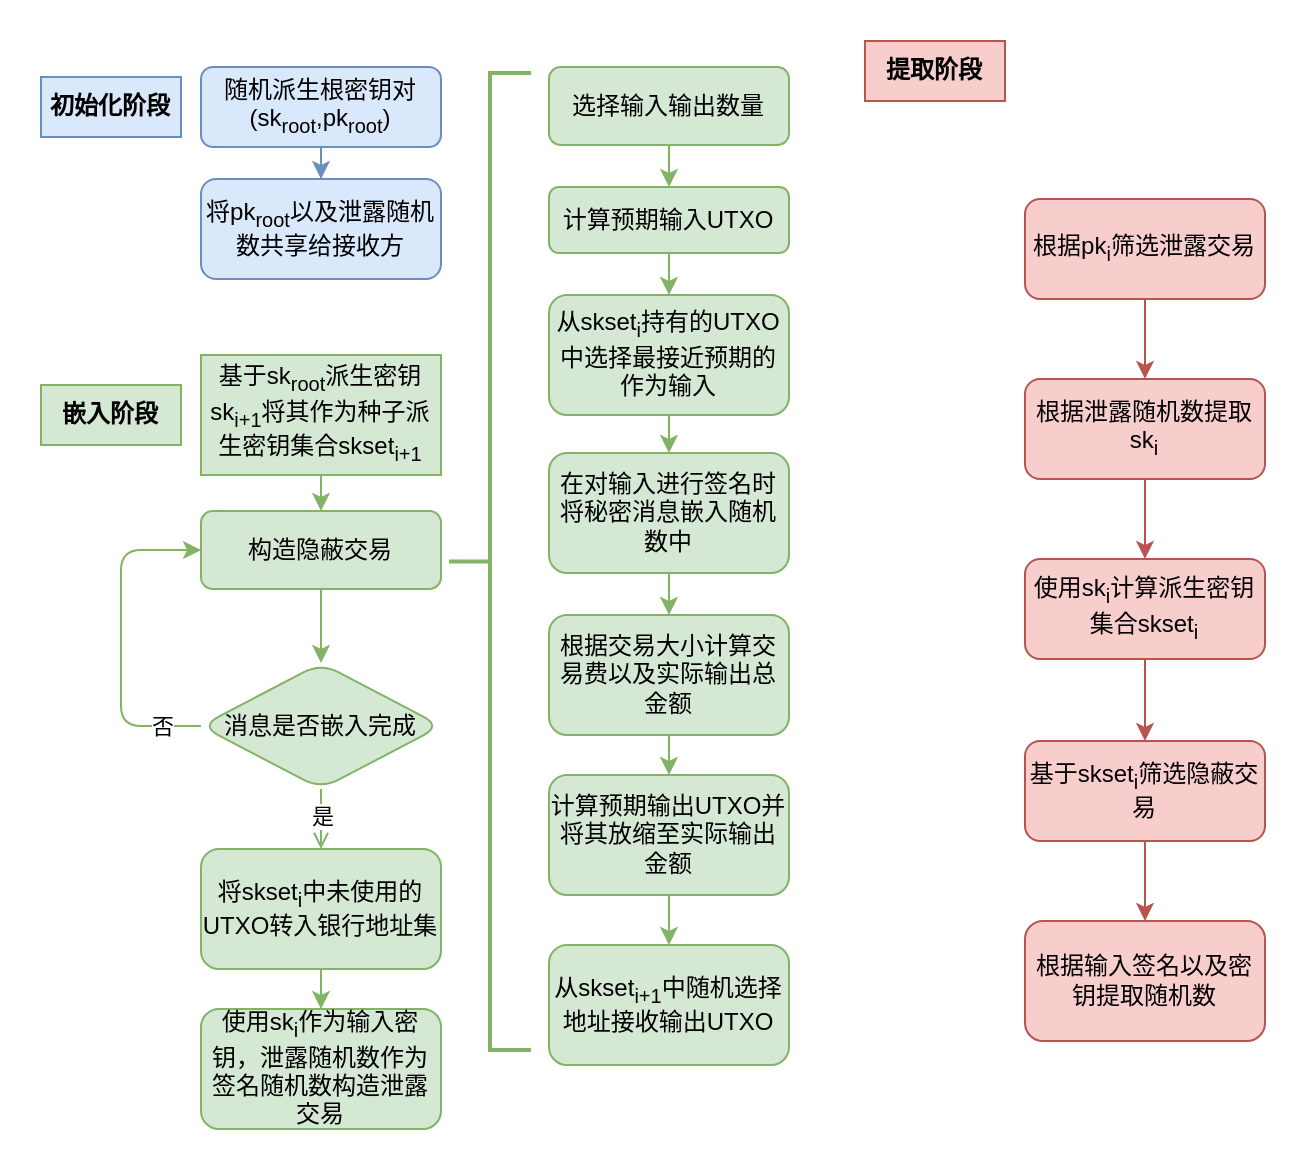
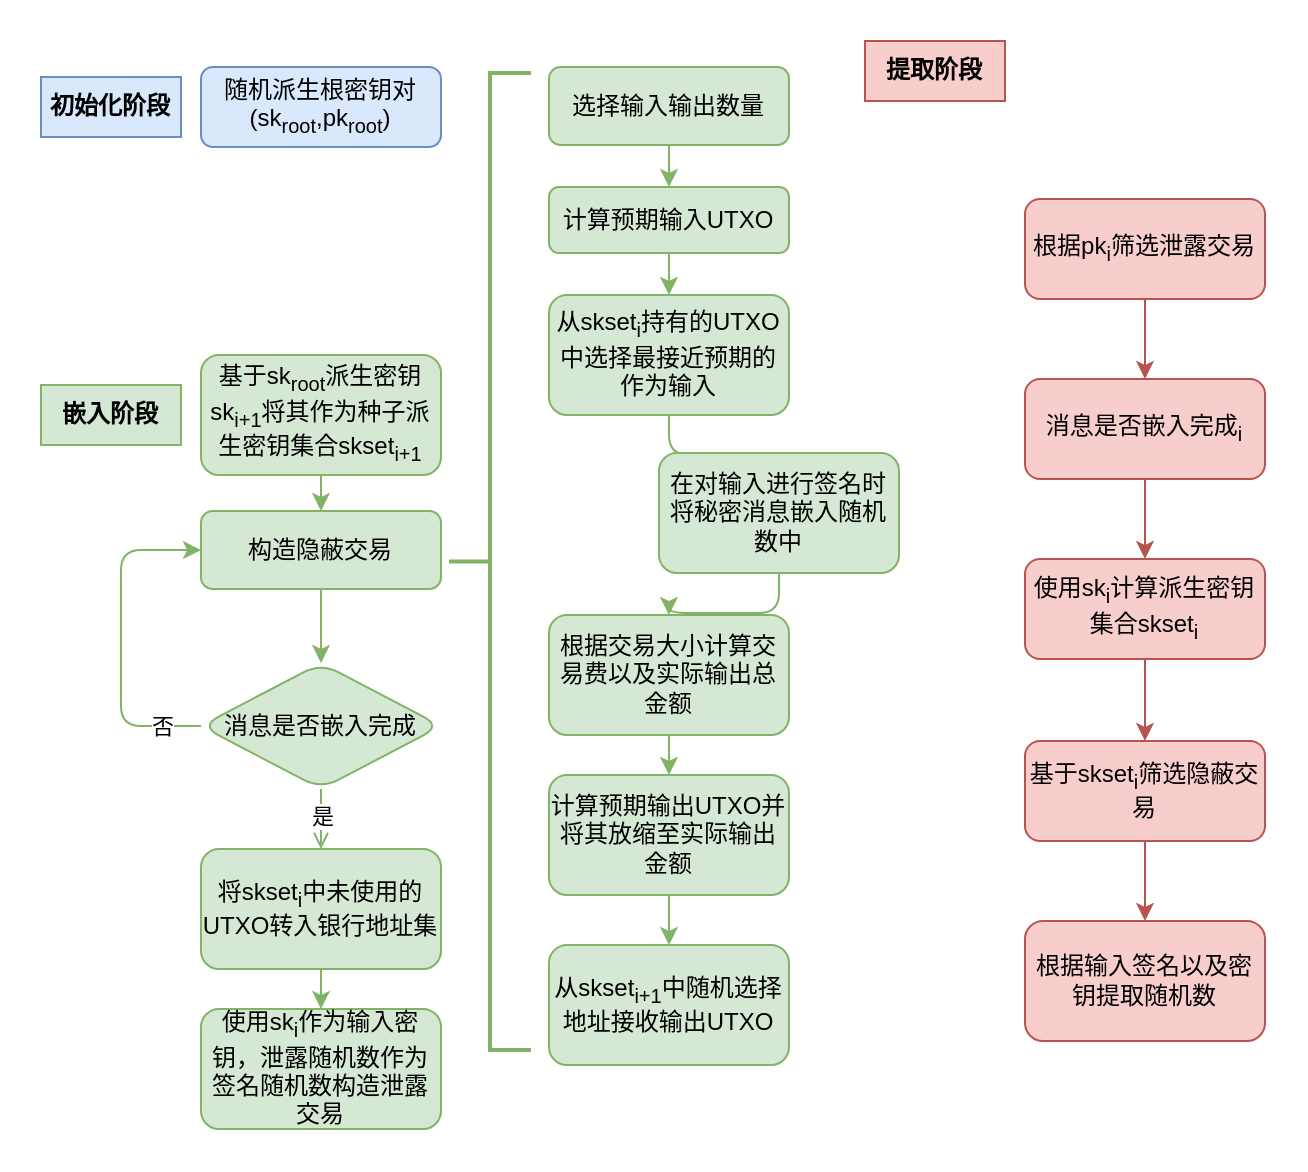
edge "随机派生根密钥对(skroot,pkroot)" -> "将pkroot以及泄露随机数共享给接收方": removed
node "将pkroot以及泄露随机数共享给接收方": removed
node "基于skroot派生密钥ski+1将其作为种子派生密钥集合skseti+1": shape rectangle -> rounded rectangle
node "根据泄露随机数提取ski": label "根据泄露随机数提取ski" -> "消息是否嵌入完成i"
node "在对输入进行签名时将秘密消息嵌入随机数中": moved (669, 513) -> (779, 513)
